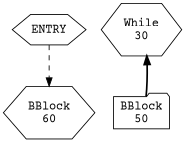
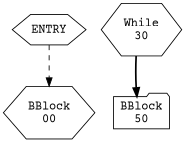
edge "BBlock 50" -> "While 30": reversed
node "BBlock 60": label "BBlock 60" -> "BBlock 00"
